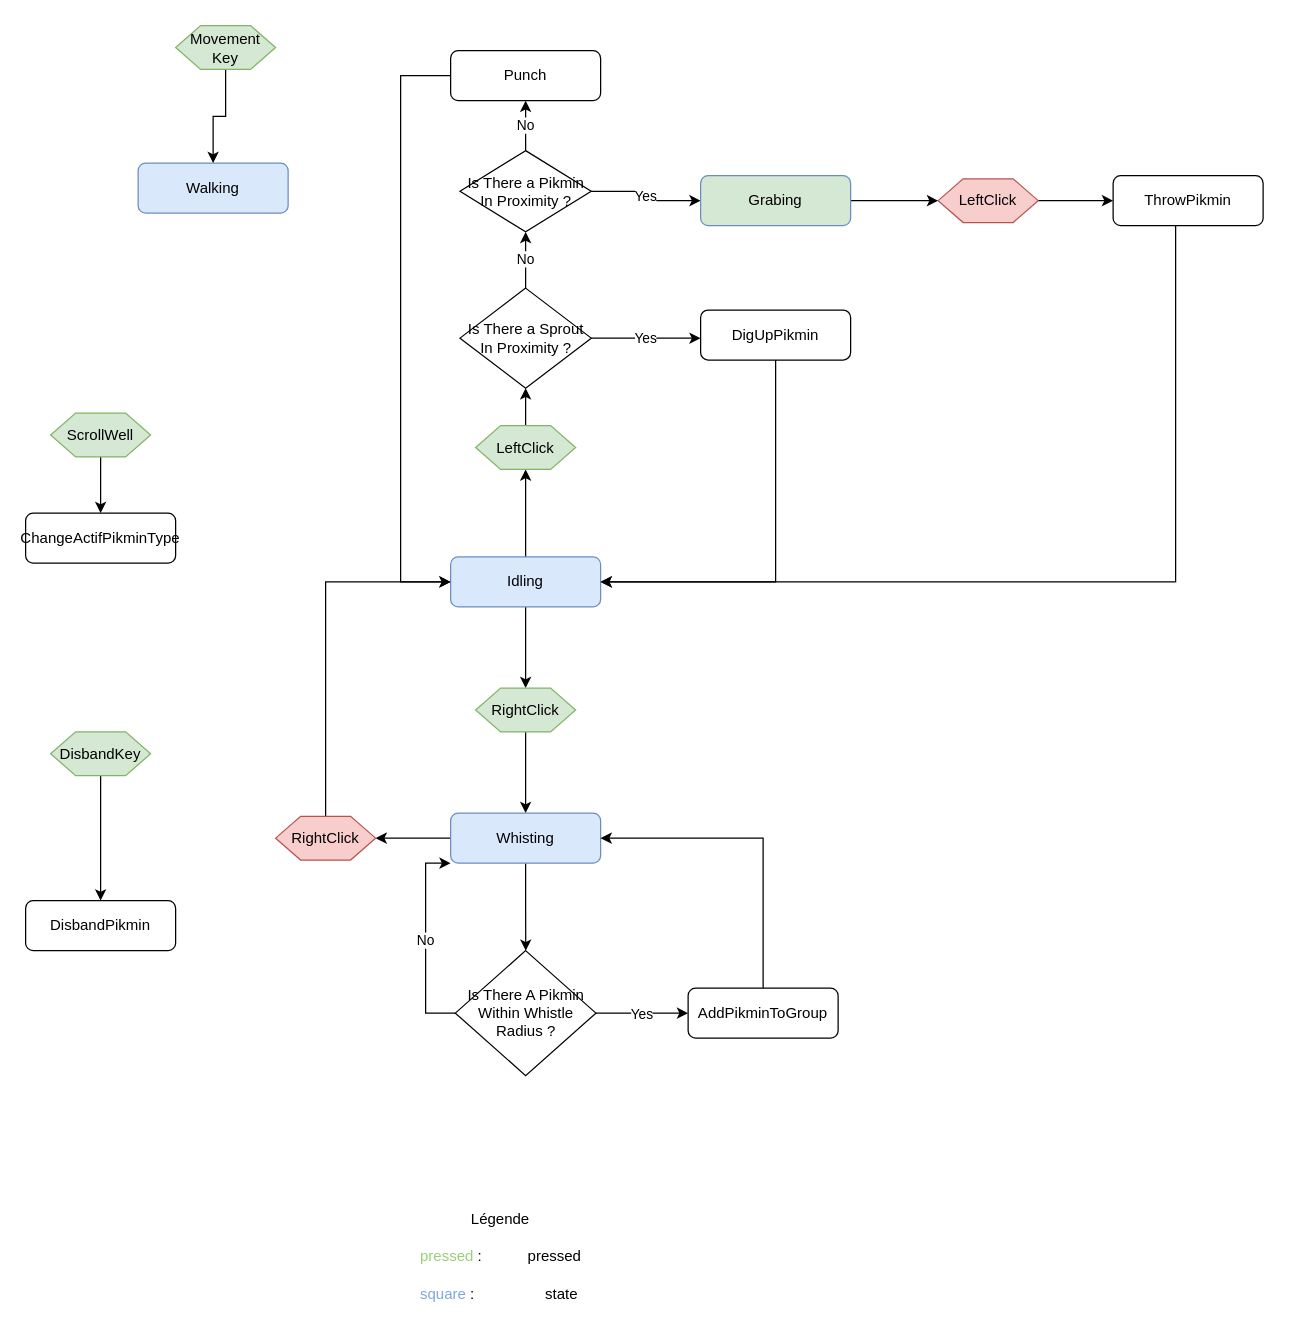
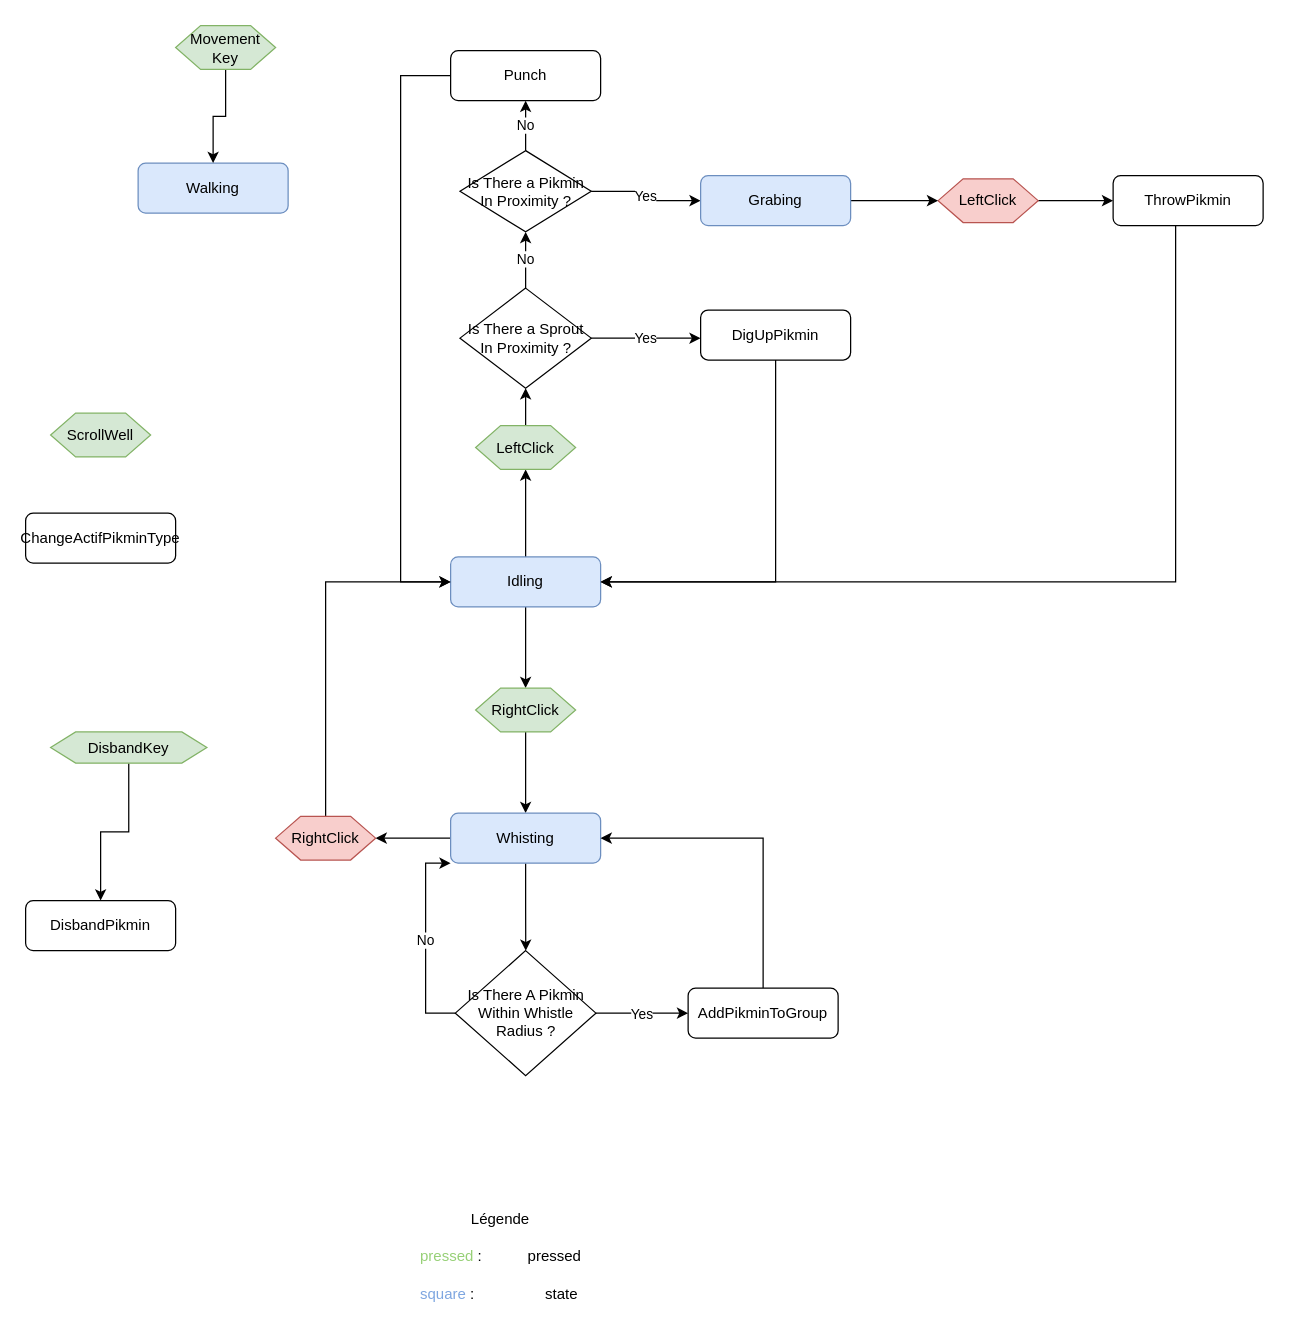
node "Grabing": fillcolor #d5e8d4 -> #dae8fc
edge "ScrollWell" -> "ChangeActifPikminType": removed
node "DisbandKey": size 100x44 -> 156x31
